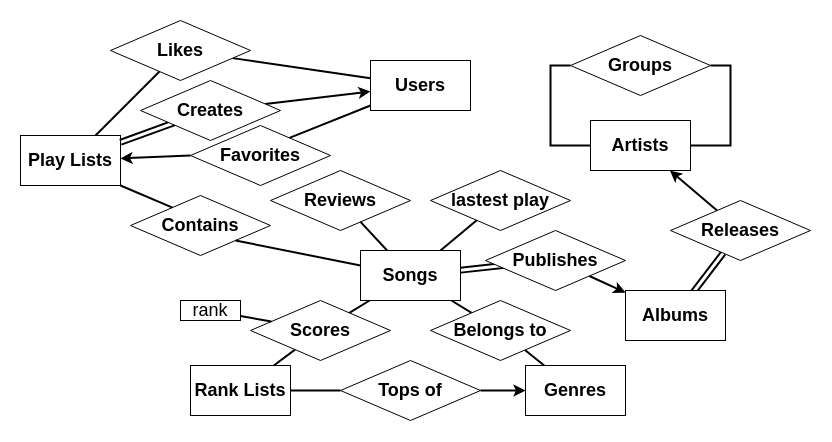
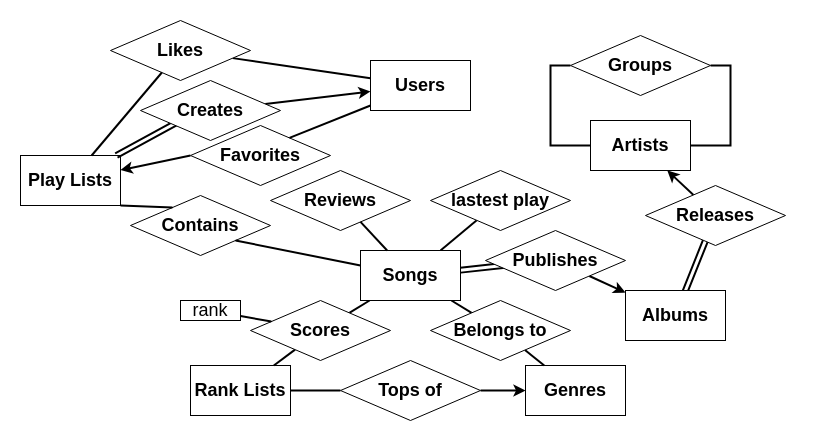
node "Play Lists": moved (71, 161) -> (71, 181)
node "Releases": moved (741, 231) -> (716, 216)
